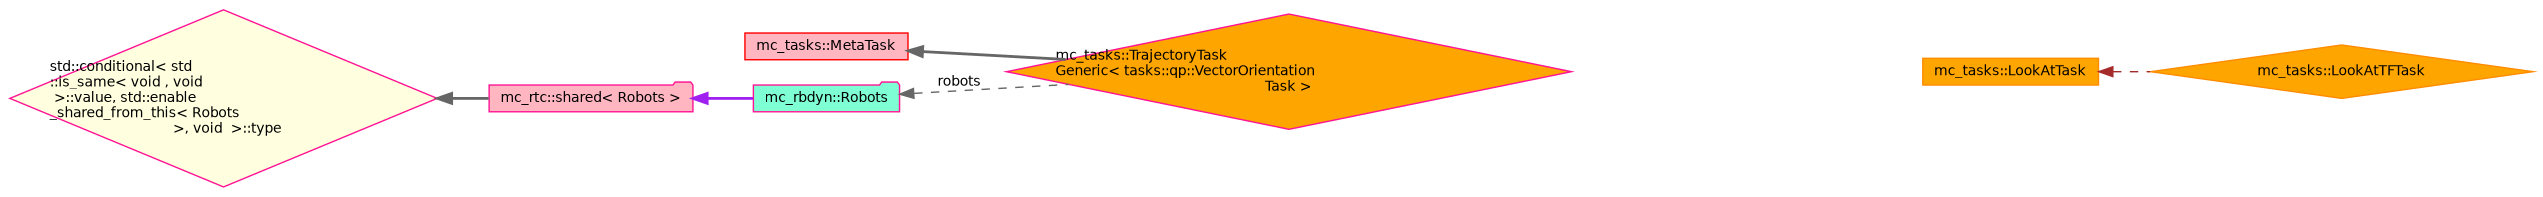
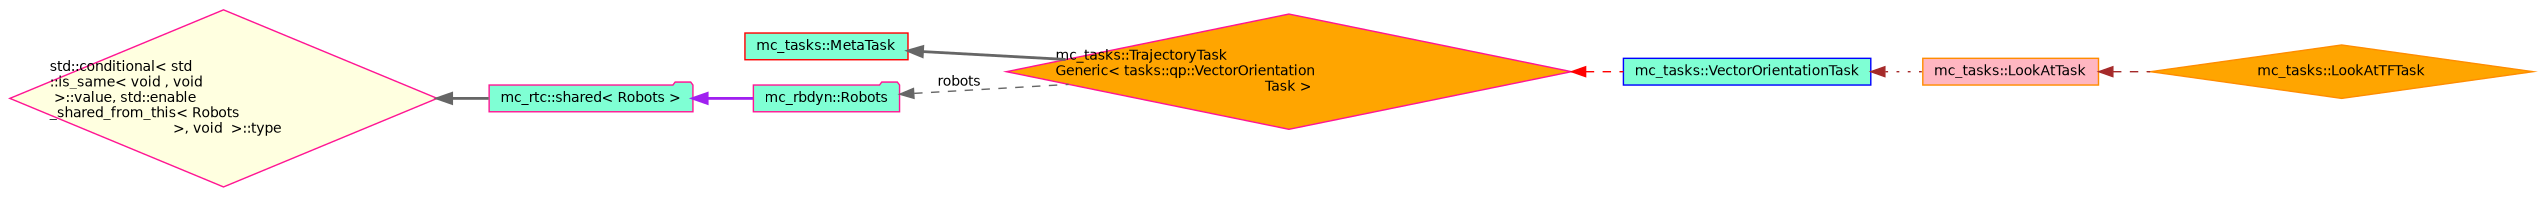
node "mc_tasks::MetaTask": fillcolor lightpink -> aquamarine
node "mc_tasks::VectorOrientationTask": added
node "mc_tasks::LookAtTask": fillcolor orange -> lightpink
node "mc_rtc::shared< Robots >": fillcolor lightpink -> aquamarine
